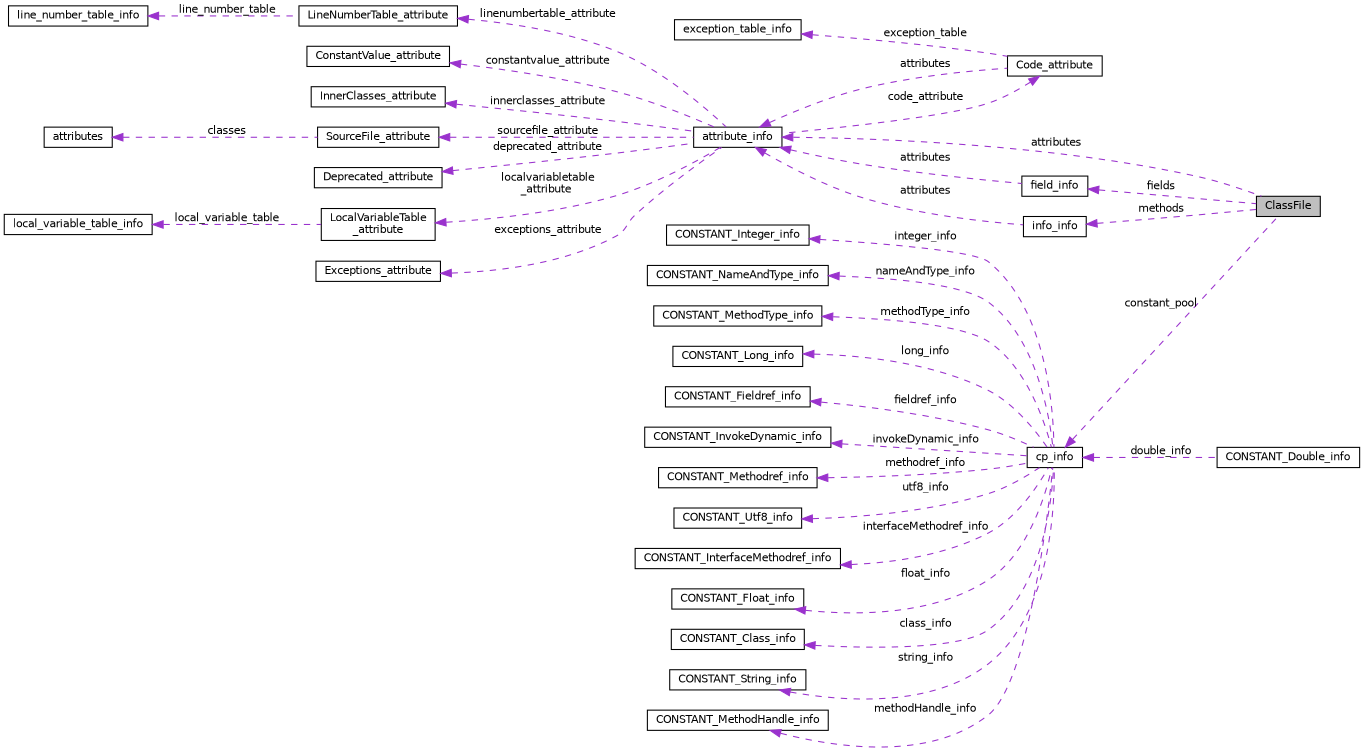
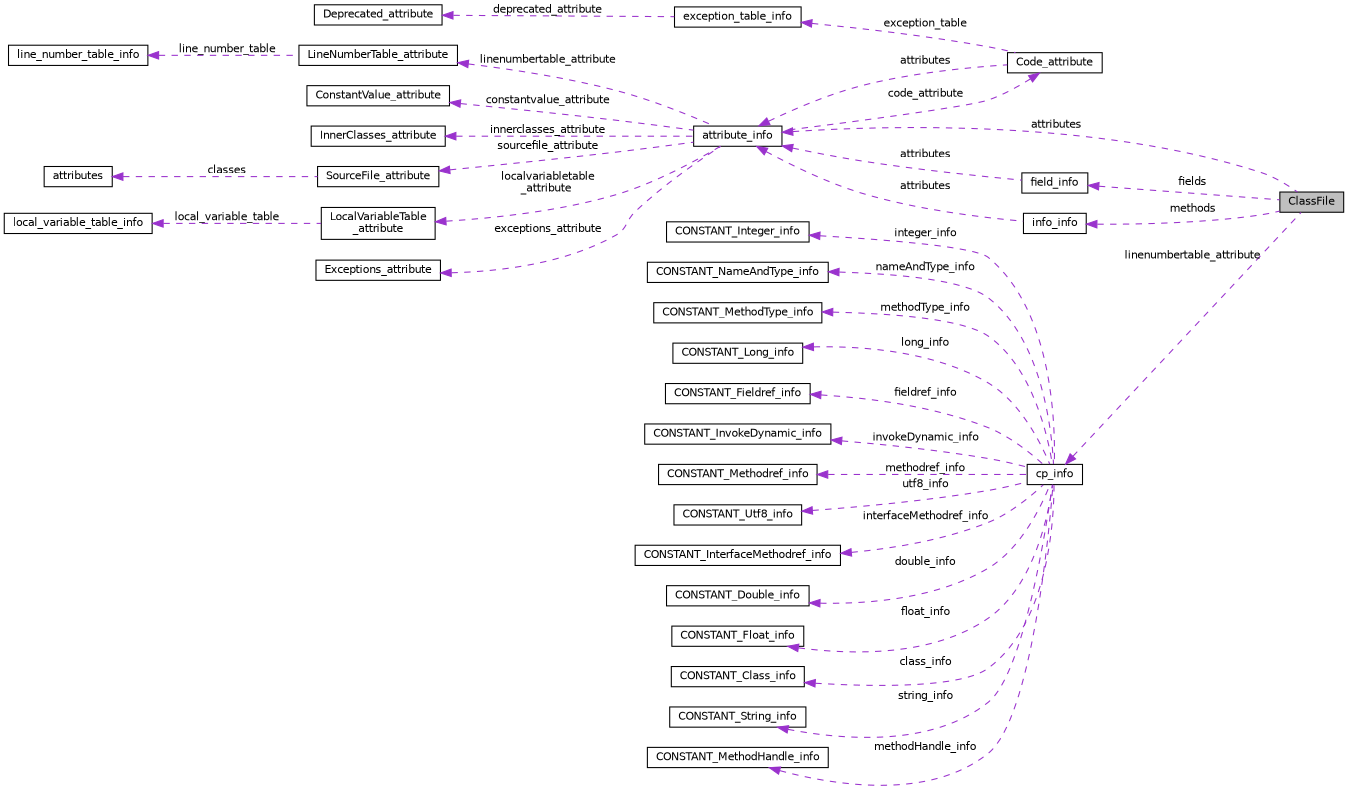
edge "attribute_info" -> "Deprecated_attribute": now "exception_table_info" -> "Deprecated_attribute"
edge "ClassFile" -> "cp_info": label " constant_pool" -> " linenumbertable_attribute"
edge "CONSTANT_Double_info" -> "cp_info": reversed
